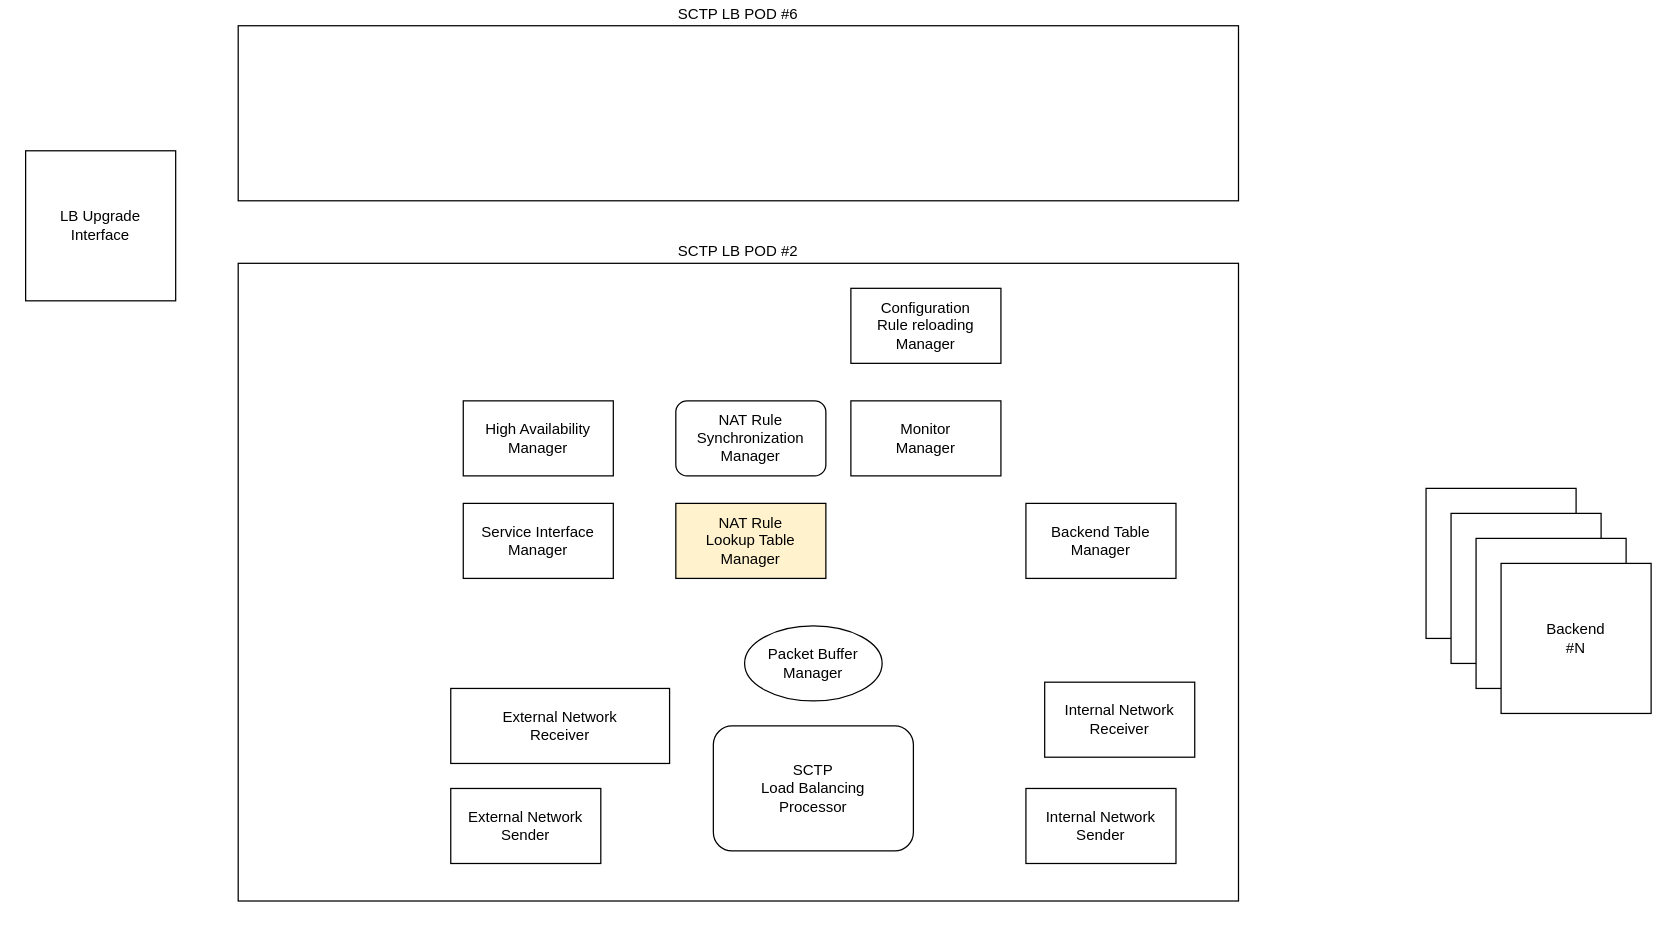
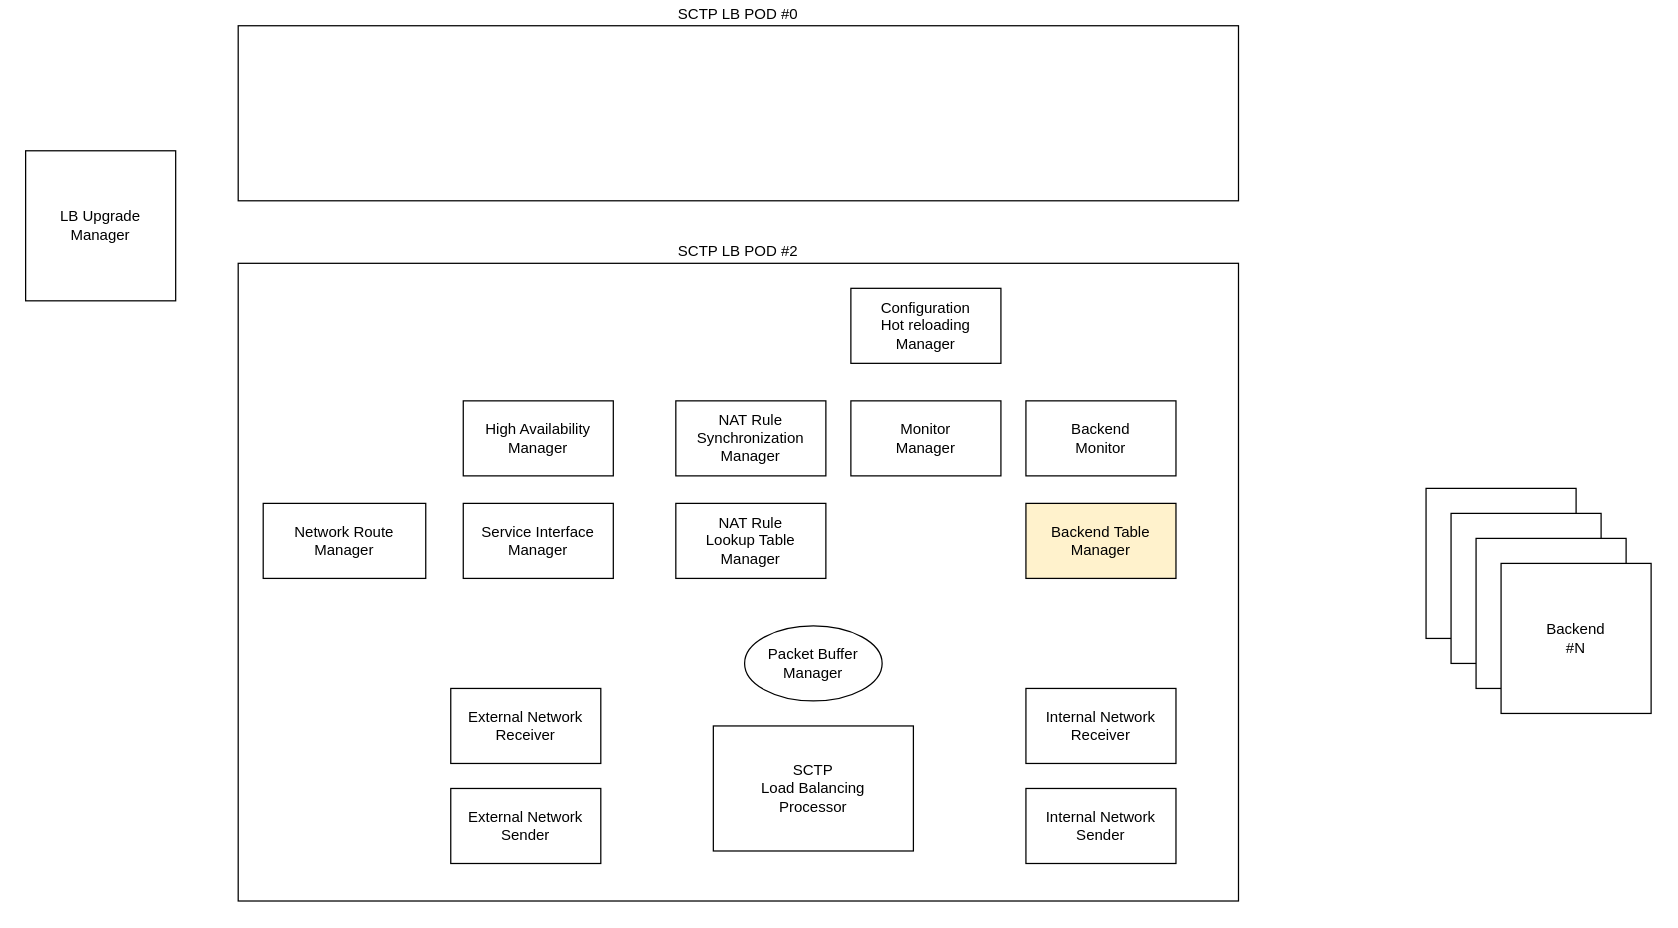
node "SCTP LB POD #6": label "SCTP LB POD #6" -> "SCTP LB POD #0"
node "LB Upgrade Interface": label "LB Upgrade Interface" -> "LB Upgrade Manager"
node "Configuration Rule reloading Manager": label "Configuration Rule reloading Manager" -> "Configuration Hot reloading Manager"
node "NAT Rule Synchronization Manager": shape rounded rectangle -> rectangle
node "Backend Monitor": added
node "Network Route Manager": added
node "NAT Rule Lookup Table Manager": fillcolor #fff2cc -> #ffffff
node "Backend Table Manager": fillcolor #ffffff -> #fff2cc
node "Internal Network Receiver": moved (1119, 719) -> (1101, 726)
node "External Network Receiver": size 219x75 -> 150x75
node "SCTP Load Balancing Processor": shape rounded rectangle -> rectangle
